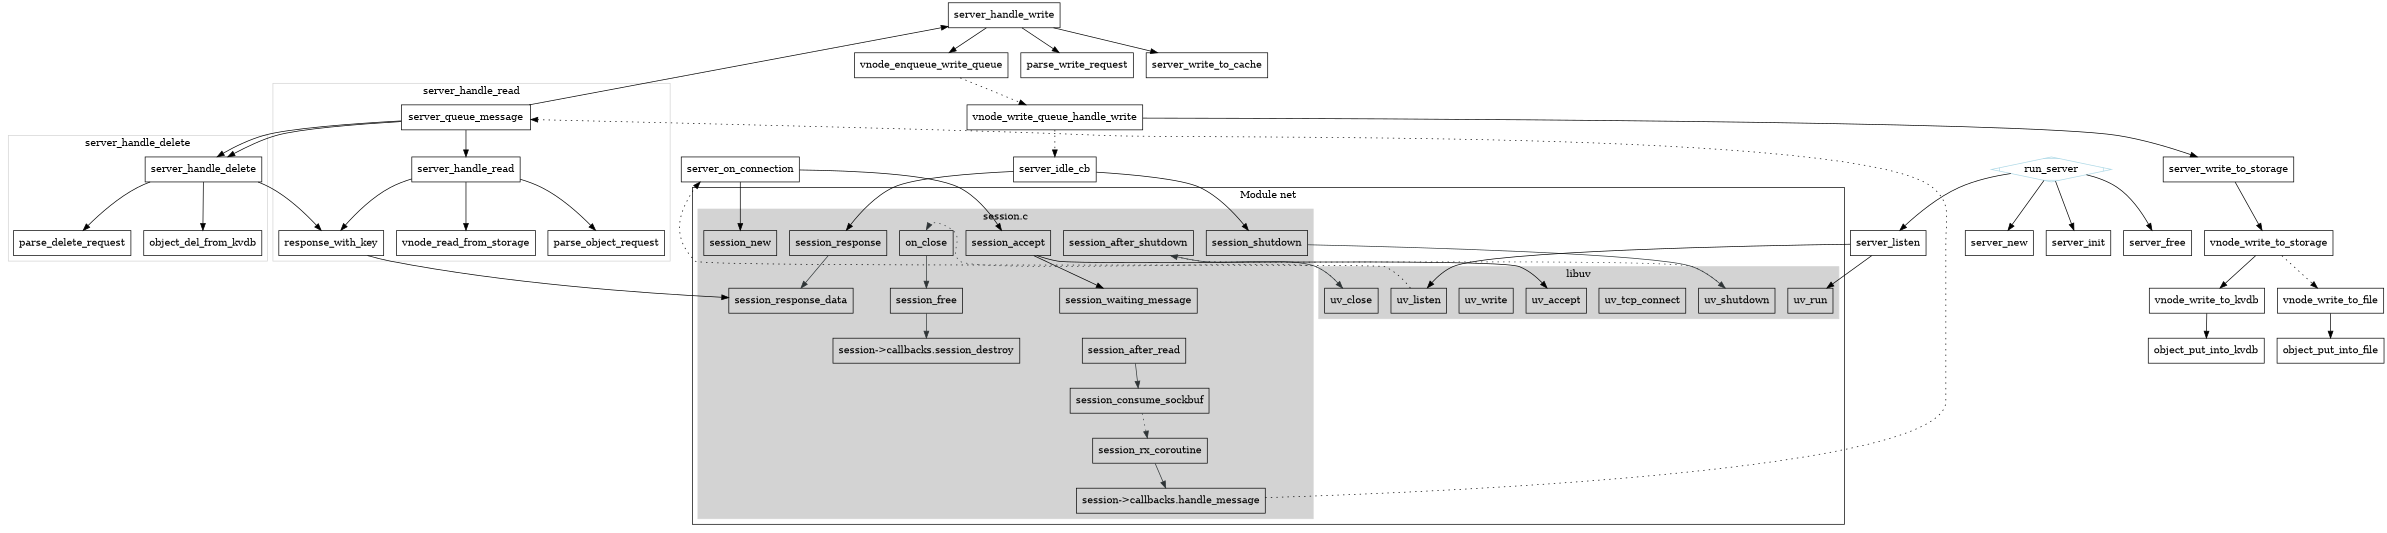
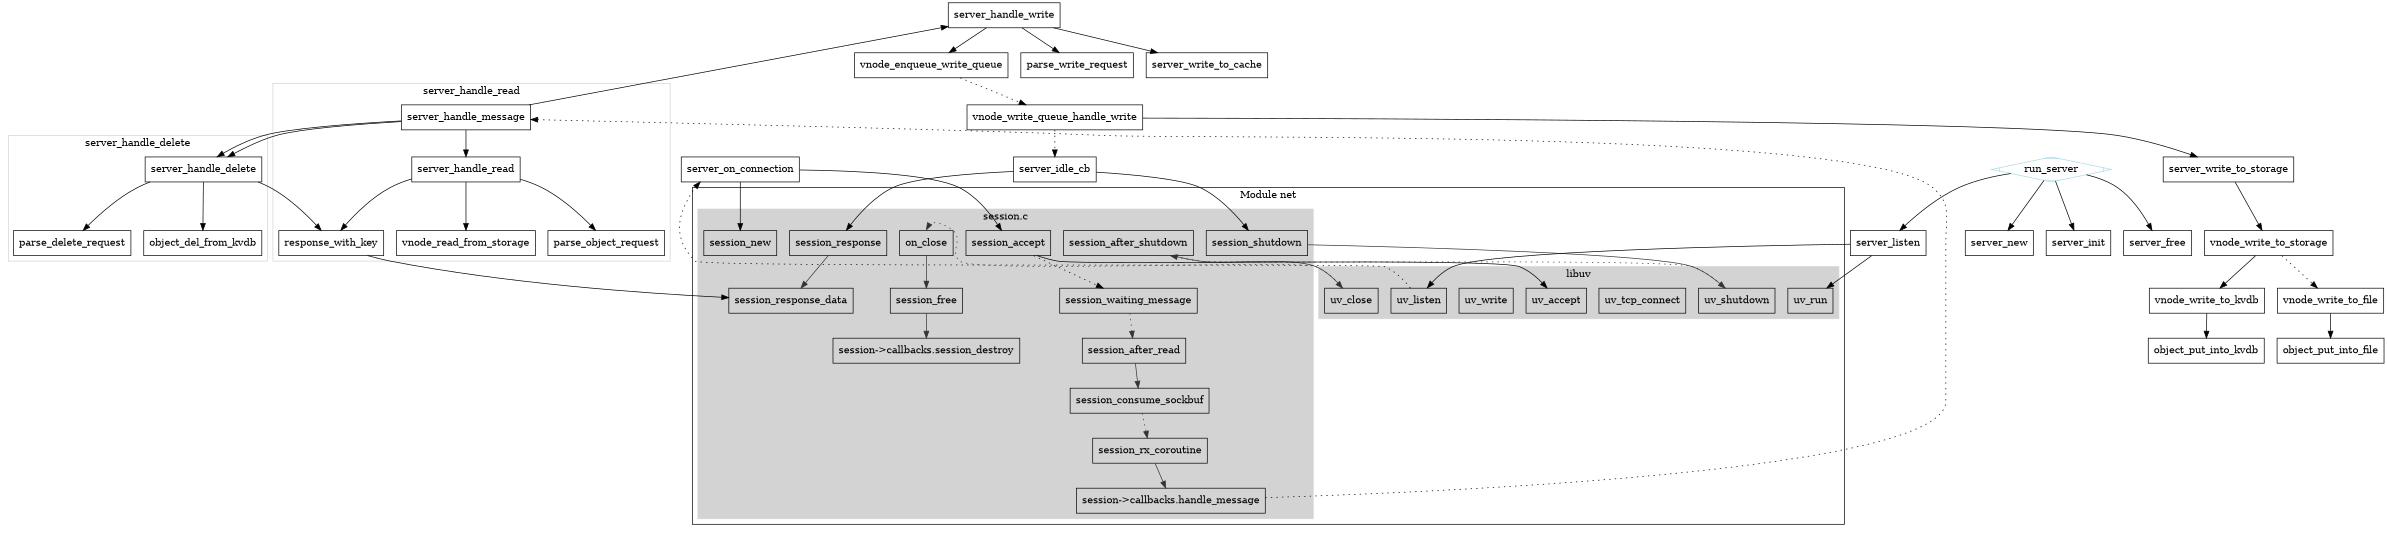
node "server_queue_message": label "server_queue_message" -> "server_handle_message"
edge "session_accept" -> "session_waiting_message": style solid -> dotted
edge "session_waiting_message" -> "session_after_read": added
